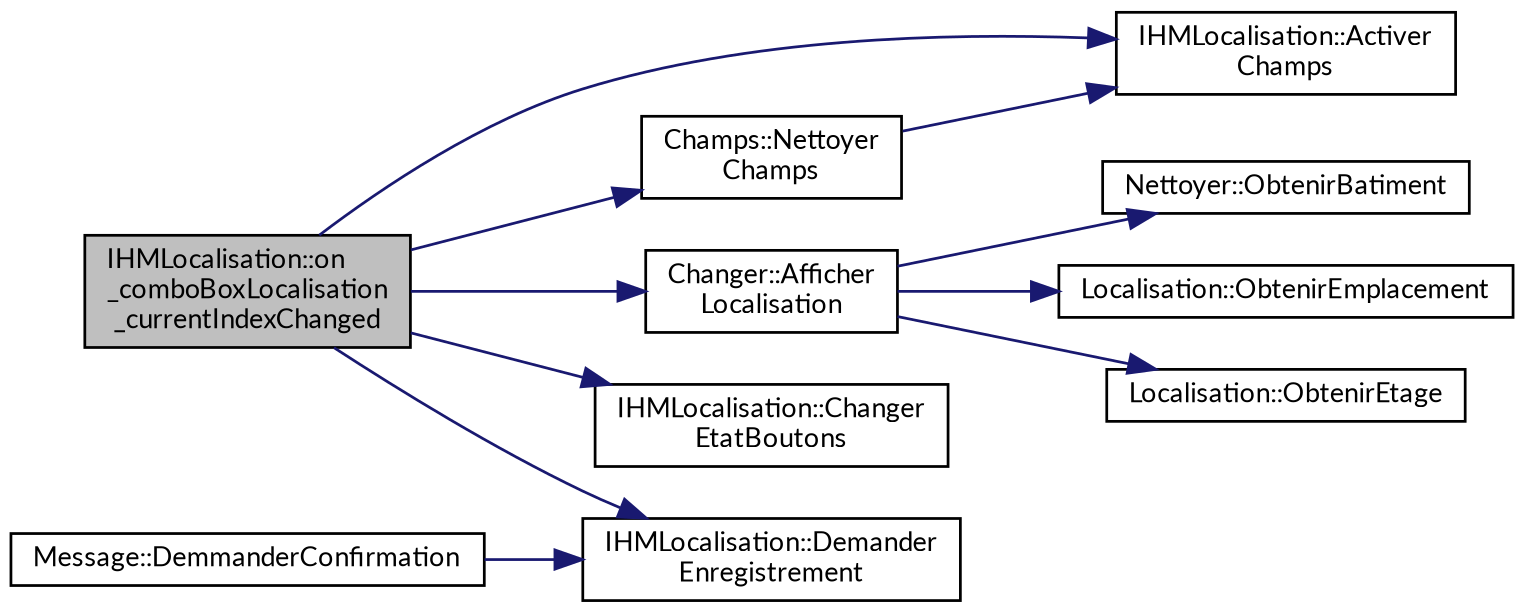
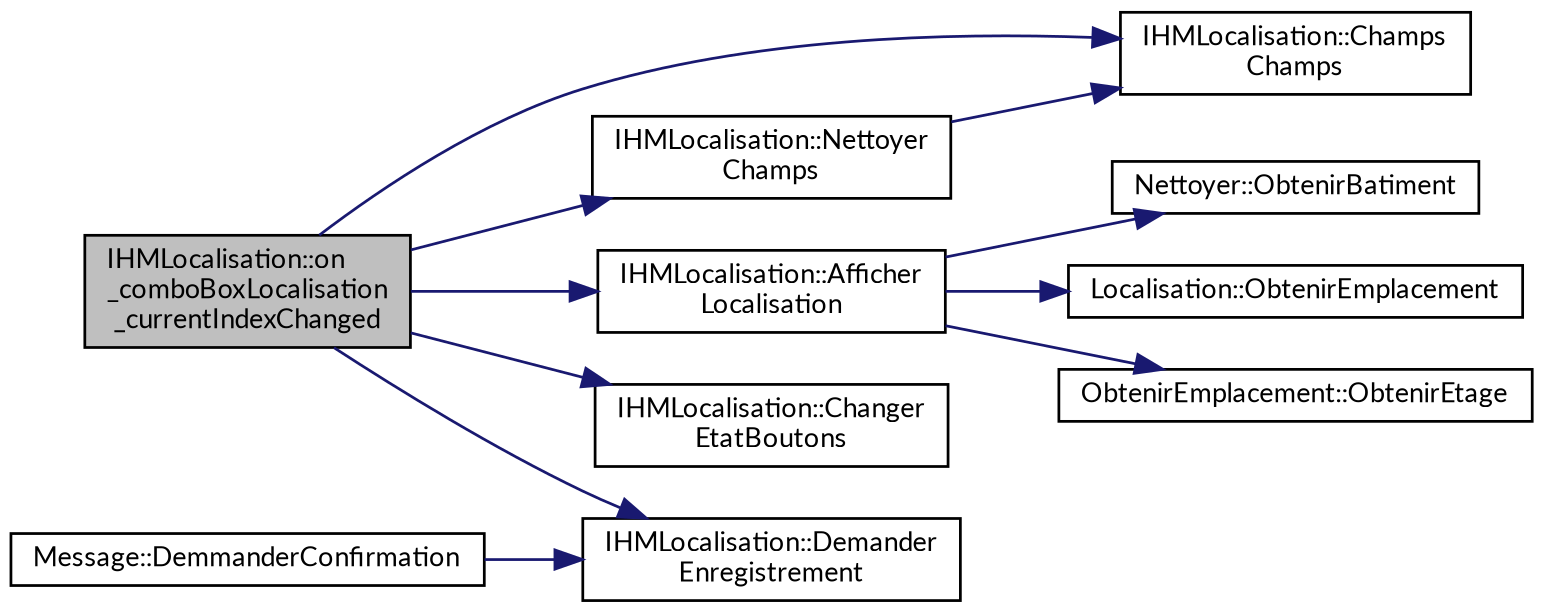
node "IHMLocalisation::Activer Champs": label "IHMLocalisation::Activer Champs" -> "IHMLocalisation::Champs Champs"
node "Champs::Nettoyer Champs": label "Champs::Nettoyer Champs" -> "IHMLocalisation::Nettoyer Champs"
node "Changer::Afficher Localisation": label "Changer::Afficher Localisation" -> "IHMLocalisation::Afficher Localisation"
node "Localisation::ObtenirEtage": label "Localisation::ObtenirEtage" -> "ObtenirEmplacement::ObtenirEtage"
